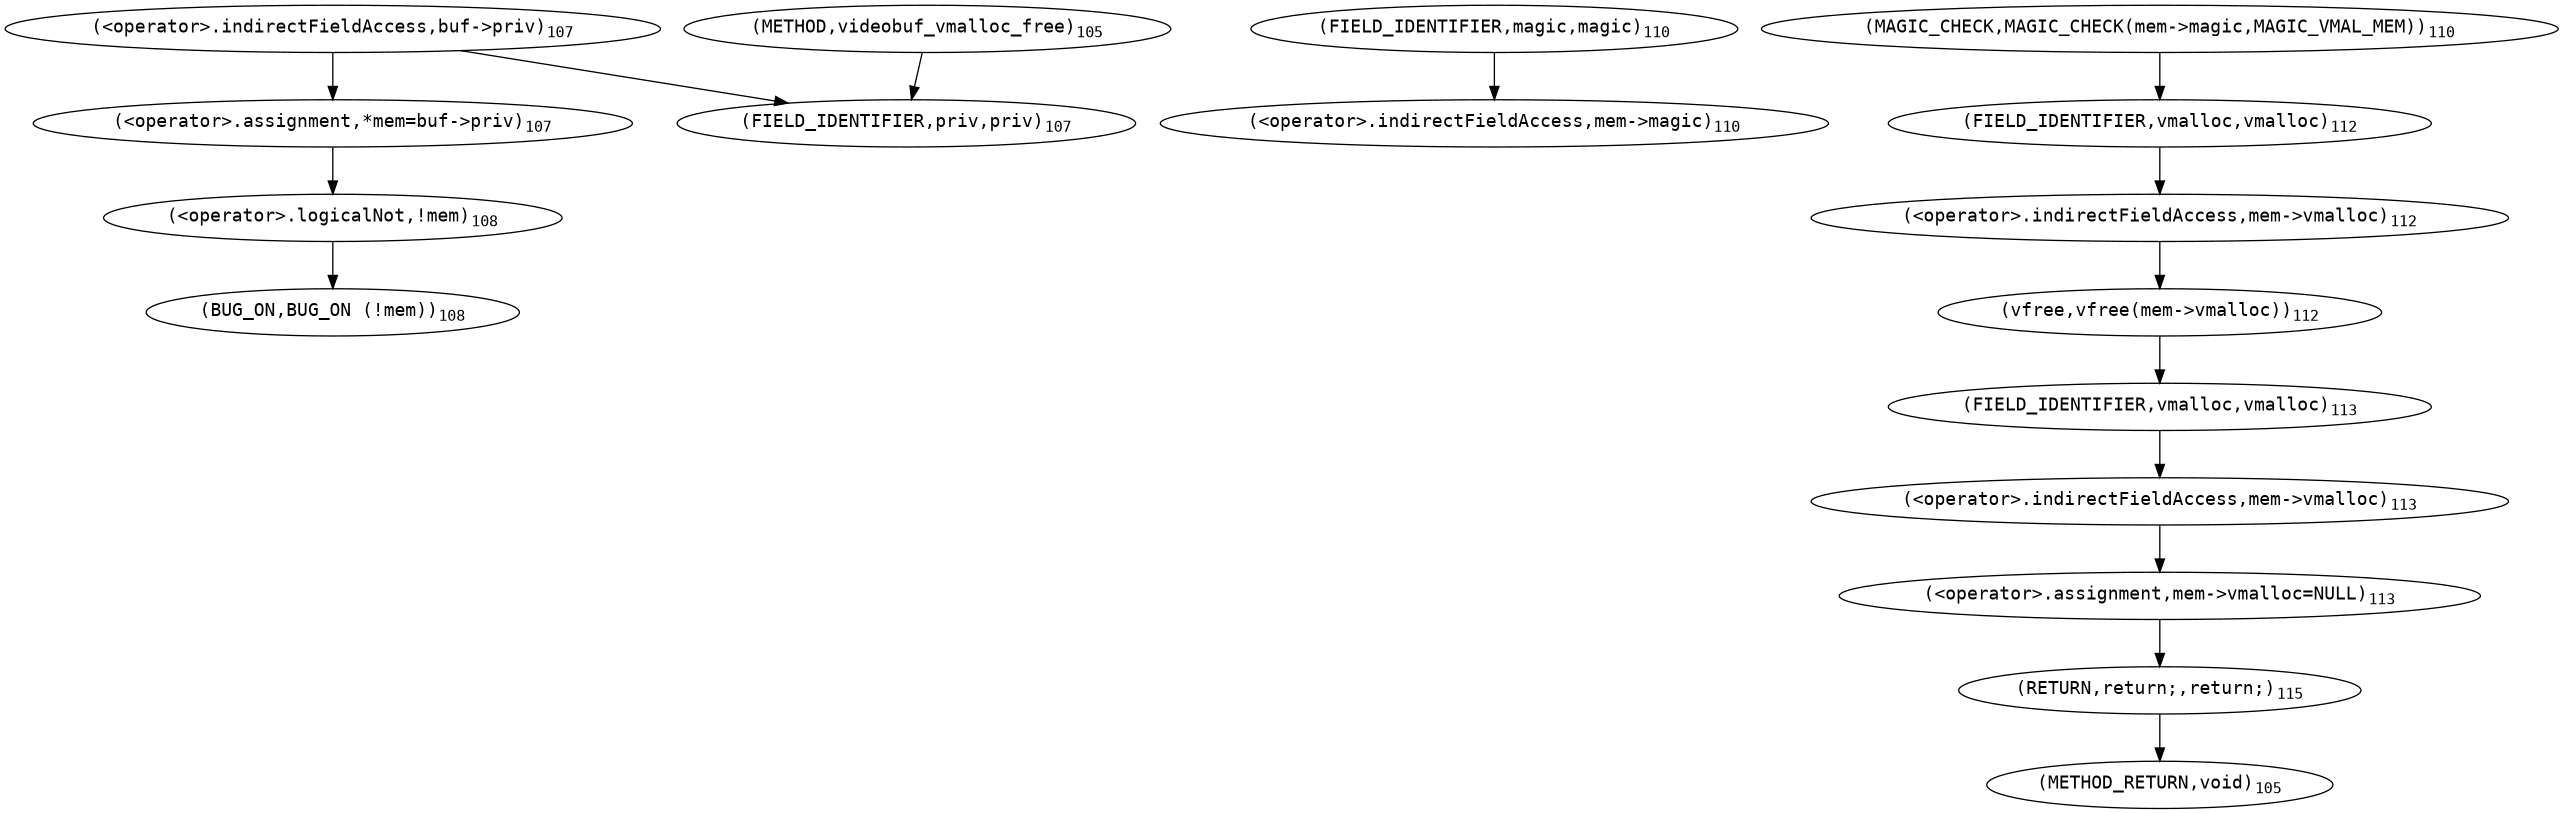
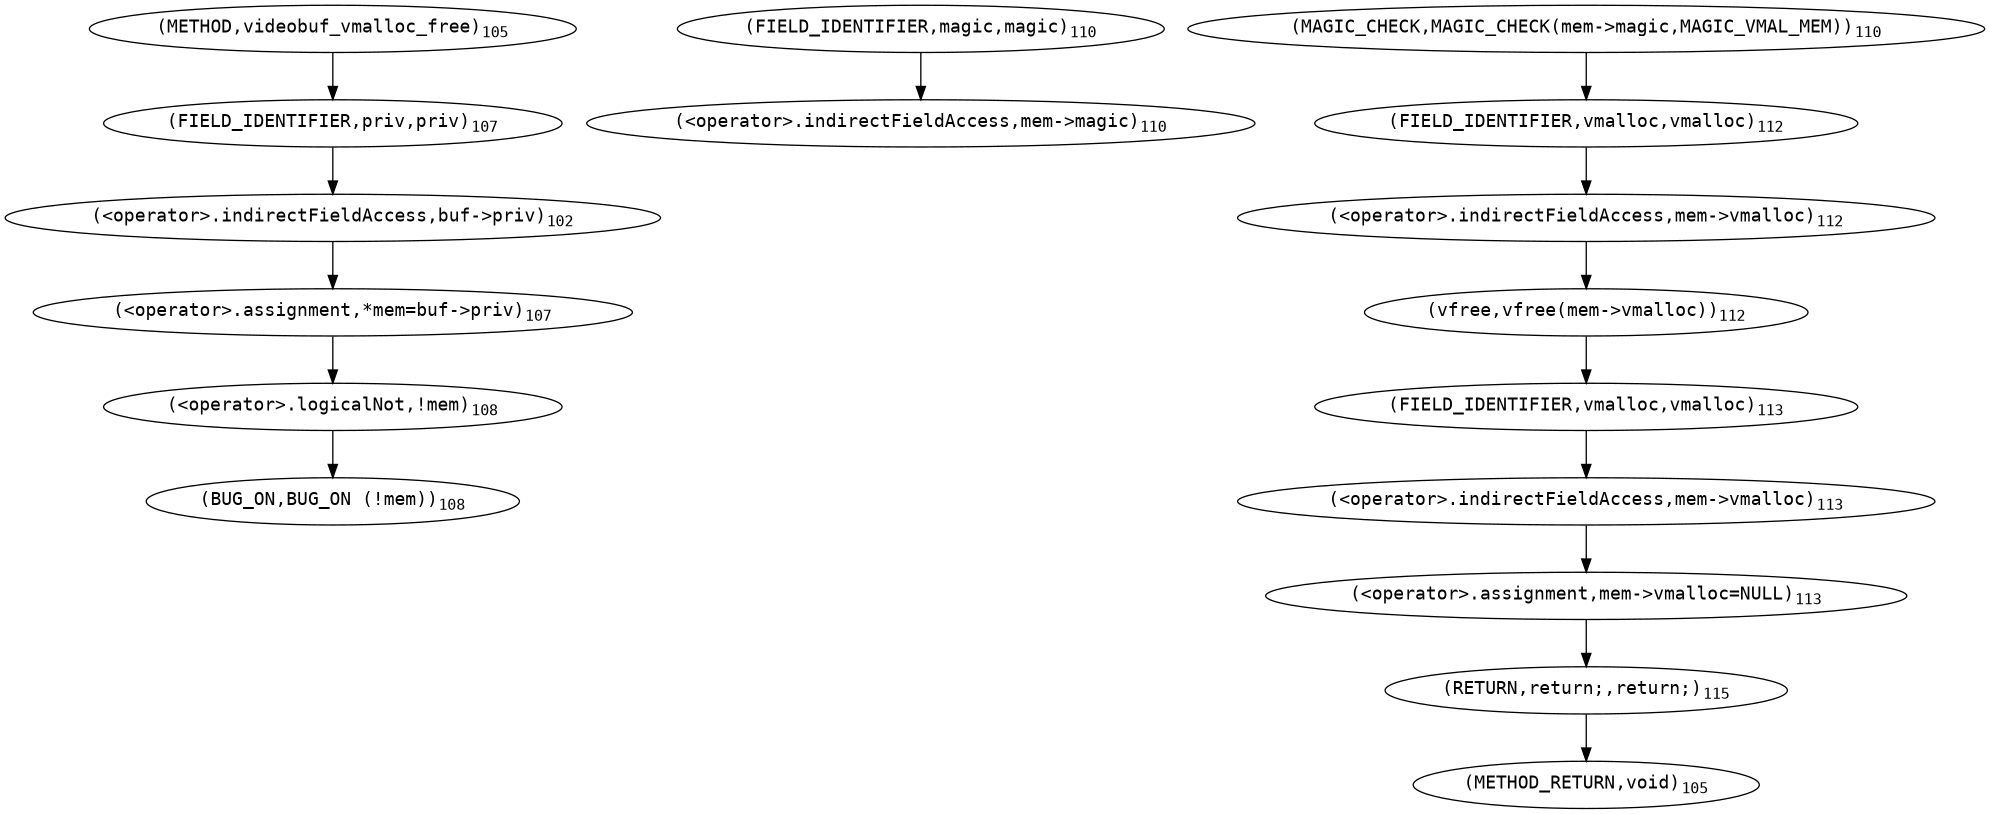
node "(<operator>.indirectFieldAccess,buf->priv)": text "107" -> "102"
edge "(<operator>.indirectFieldAccess,buf->priv)" -> "(FIELD_IDENTIFIER,priv,priv)": reversed
